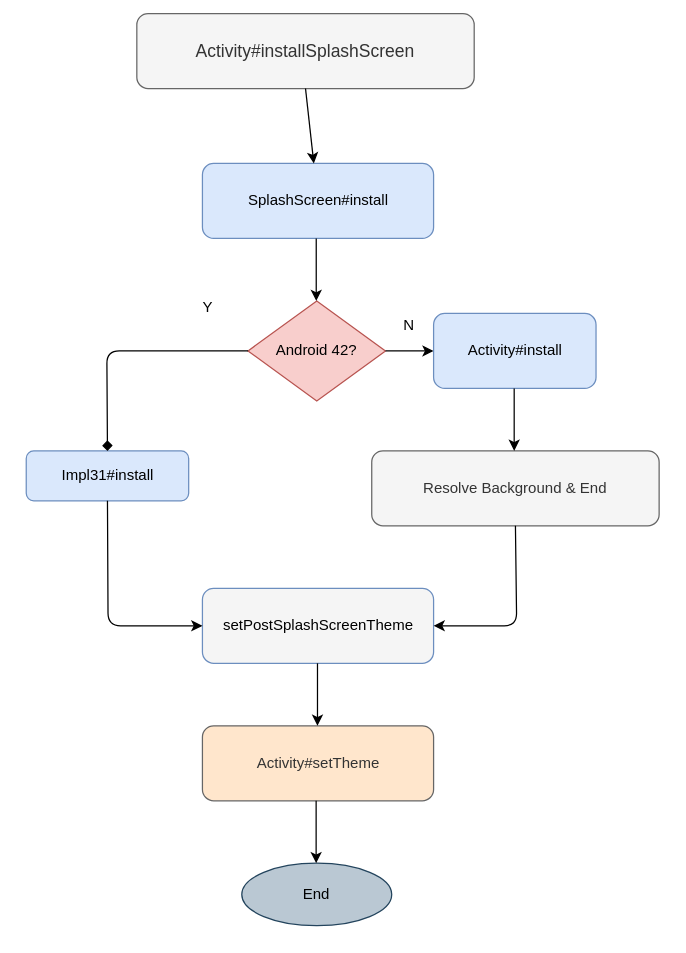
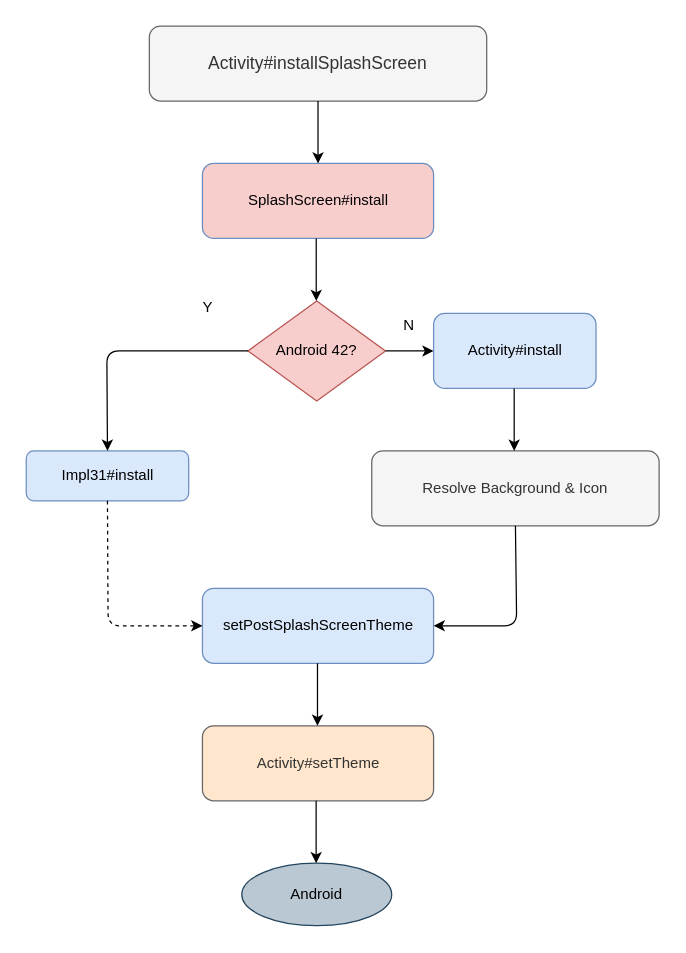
node "Activity#installSplashScreen": moved (306, 51) -> (318, 63)
node "SplashScreen#install": fillcolor #dae8fc -> #f8cecc
edge "Android 42?" -> "Impl31#install": arrowhead diamond -> classic
node "Resolve Background & End": label "Resolve Background & End" -> "Resolve Background & Icon"
edge "Impl31#install" -> "setPostSplashScreenTheme": style solid -> dashed
node "setPostSplashScreenTheme": fillcolor #f5f5f5 -> #dae8fc
node "End": label "End" -> "Android"
